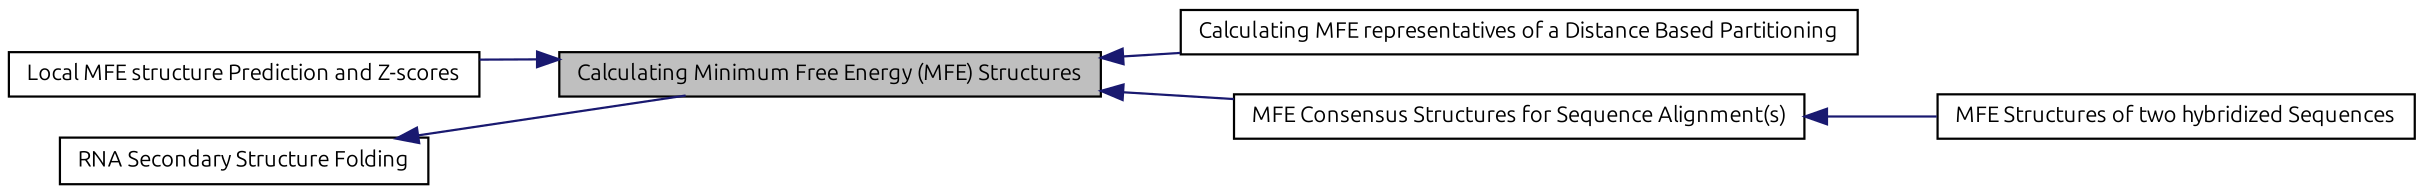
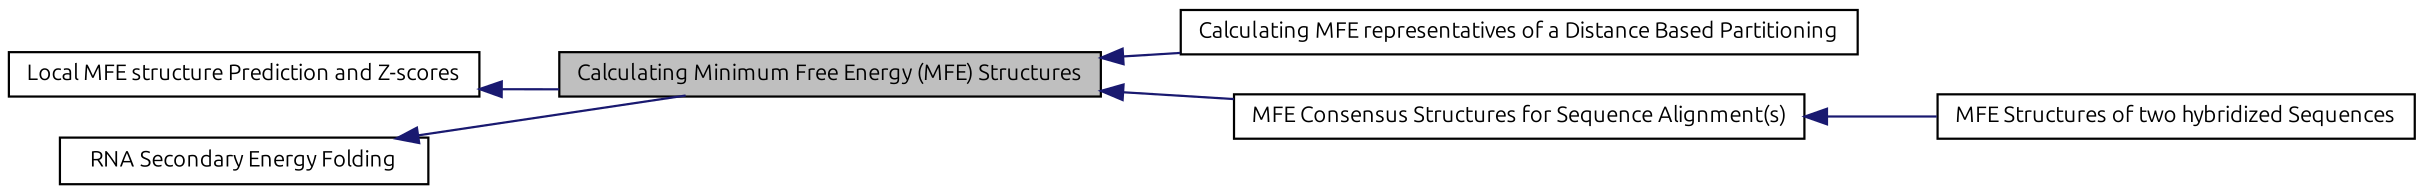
edge "Local MFE structure Prediction and Z-scores" -> "Calculating Minimum Free Energy (MFE) Structures": reversed
node "RNA Secondary Structure Folding": label "RNA Secondary Structure Folding" -> "RNA Secondary Energy Folding"
